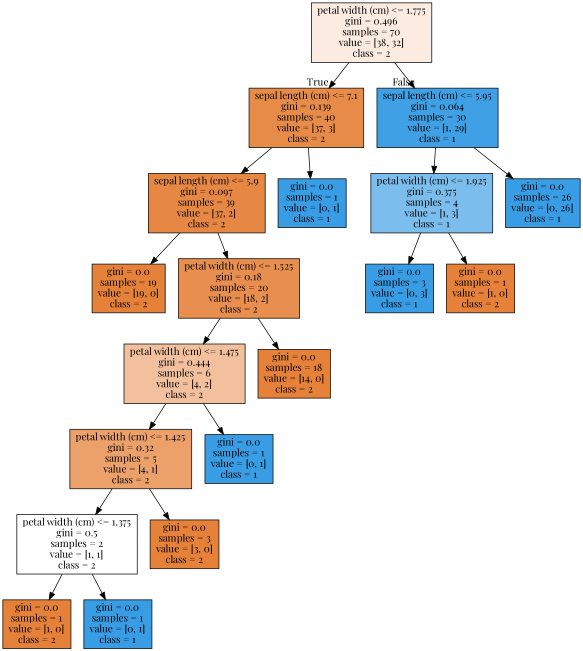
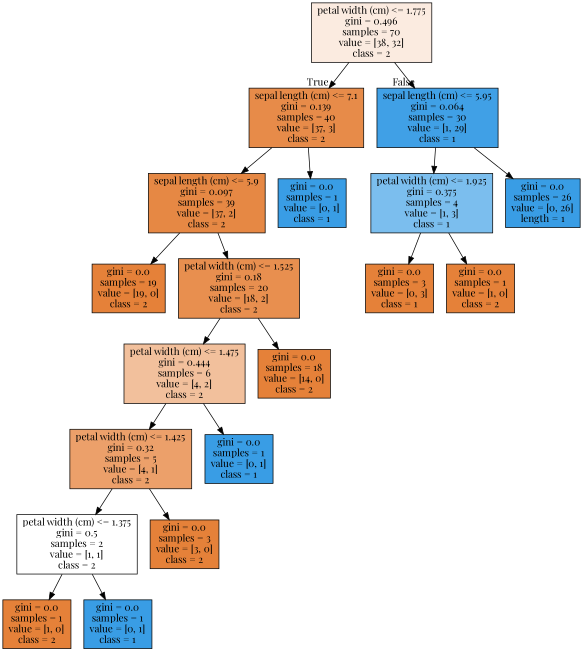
node "gini = 0.0 samples = 26 value = [0, 26] class = 1": label "gini = 0.0 samples = 26 value = [0, 26] class = 1" -> "gini = 0.0 samples = 26 value = [0, 26] length = 1"
node "gini = 0.0 samples = 3 value = [0, 3] class = 1": fillcolor #399de5 -> #e58139
